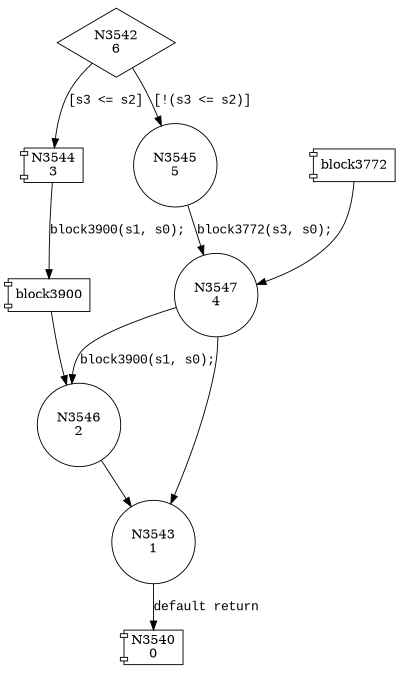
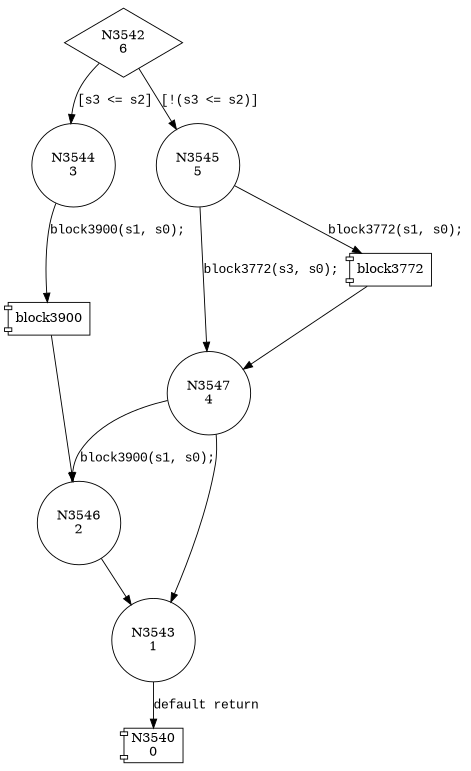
node "N3544 3": shape component -> circle
edge "N3545 5" -> "block3772": added, label "block3772(s1, s0);"
